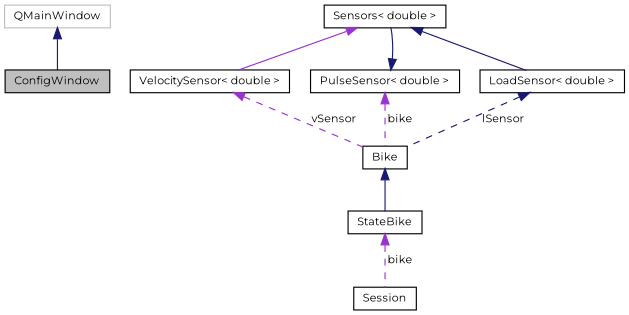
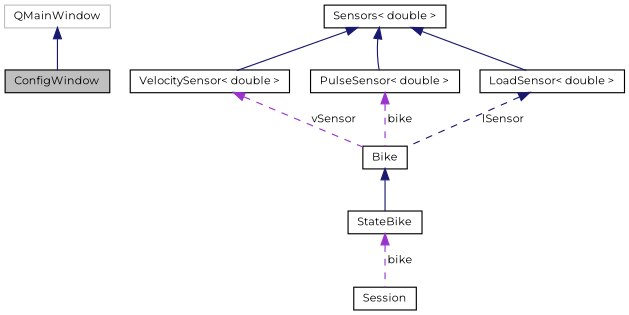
edge "Sensors< double >" -> "PulseSensor< double >": reversed
edge "VelocitySensor< double >" -> "Sensors< double >": color darkorchid3 -> midnightblue
